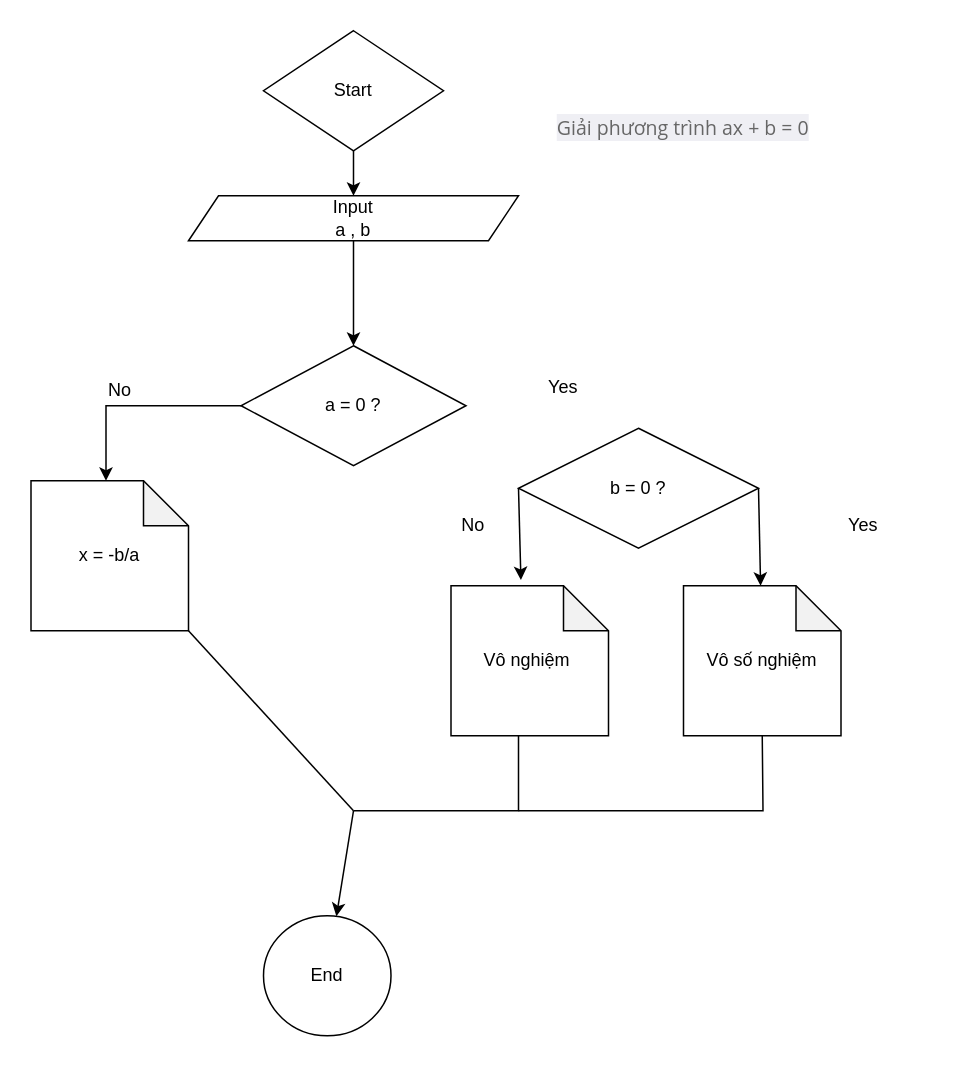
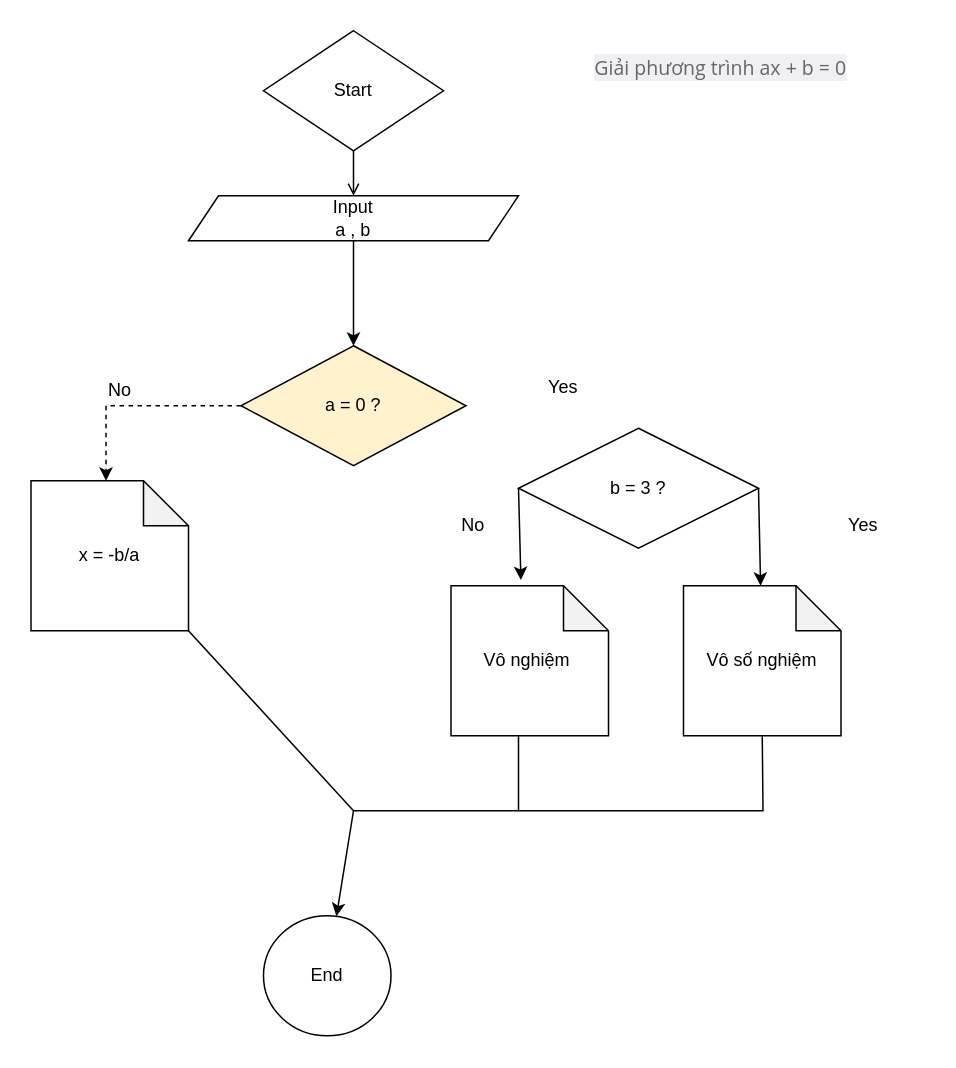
node "Giải phương trình ax + b = 0": moved (683, 128) -> (721, 68)
edge "Start" -> "Input a , b": arrowhead classic -> open
edge "a = 0 ?" -> "x = -b/a": style solid -> dashed
node "a = 0 ?": fillcolor #ffffff -> #fff2cc
node "b = 0 ?": label "b = 0 ?" -> "b = 3 ?"
